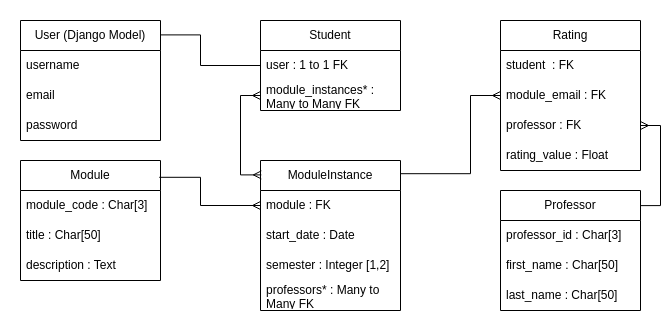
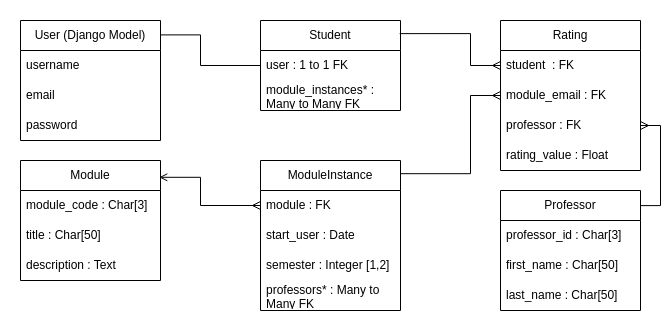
edge "Student" -> "student : FK": added
edge "module_instances* : Many to Many FK" -- "ModuleInstance": removed
edge "Module" -> "module : FK": arrowhead none -> open
node "start_date : Date": label "start_date : Date" -> "start_user : Date"
